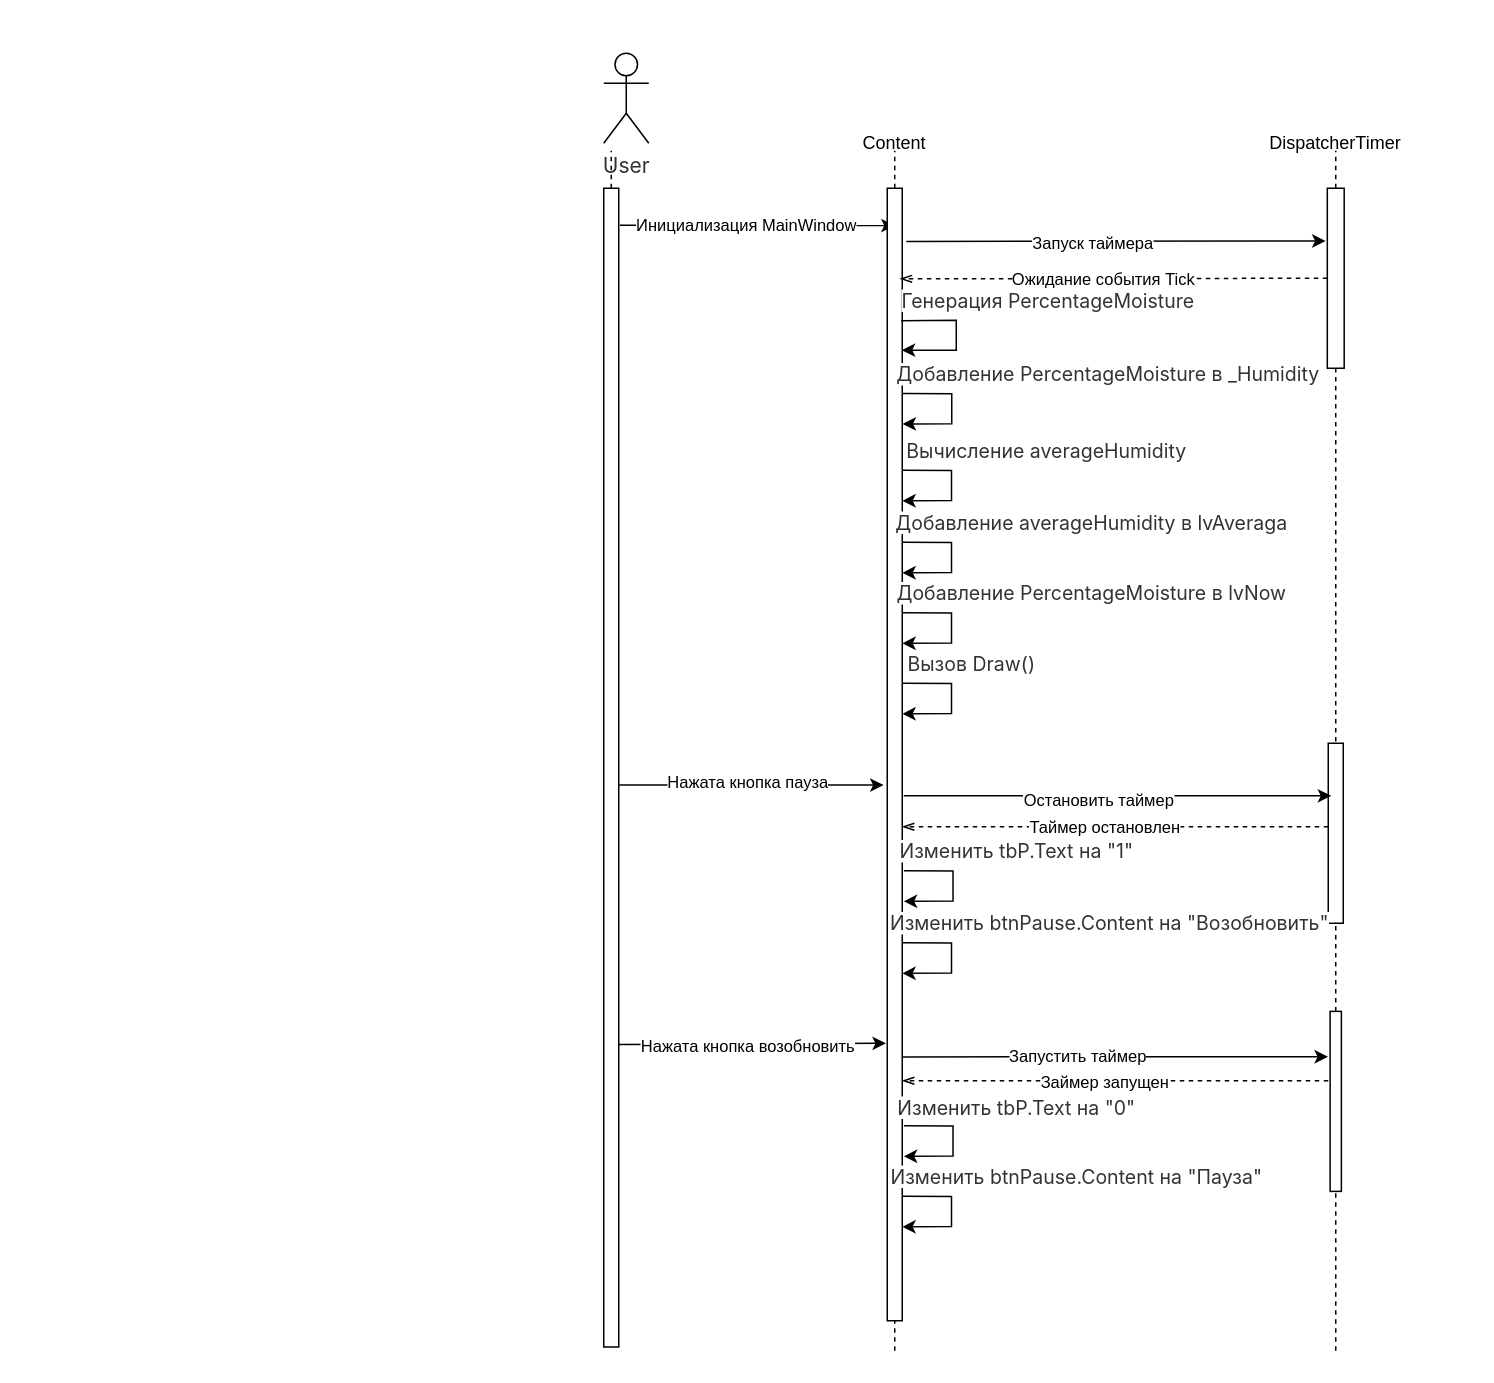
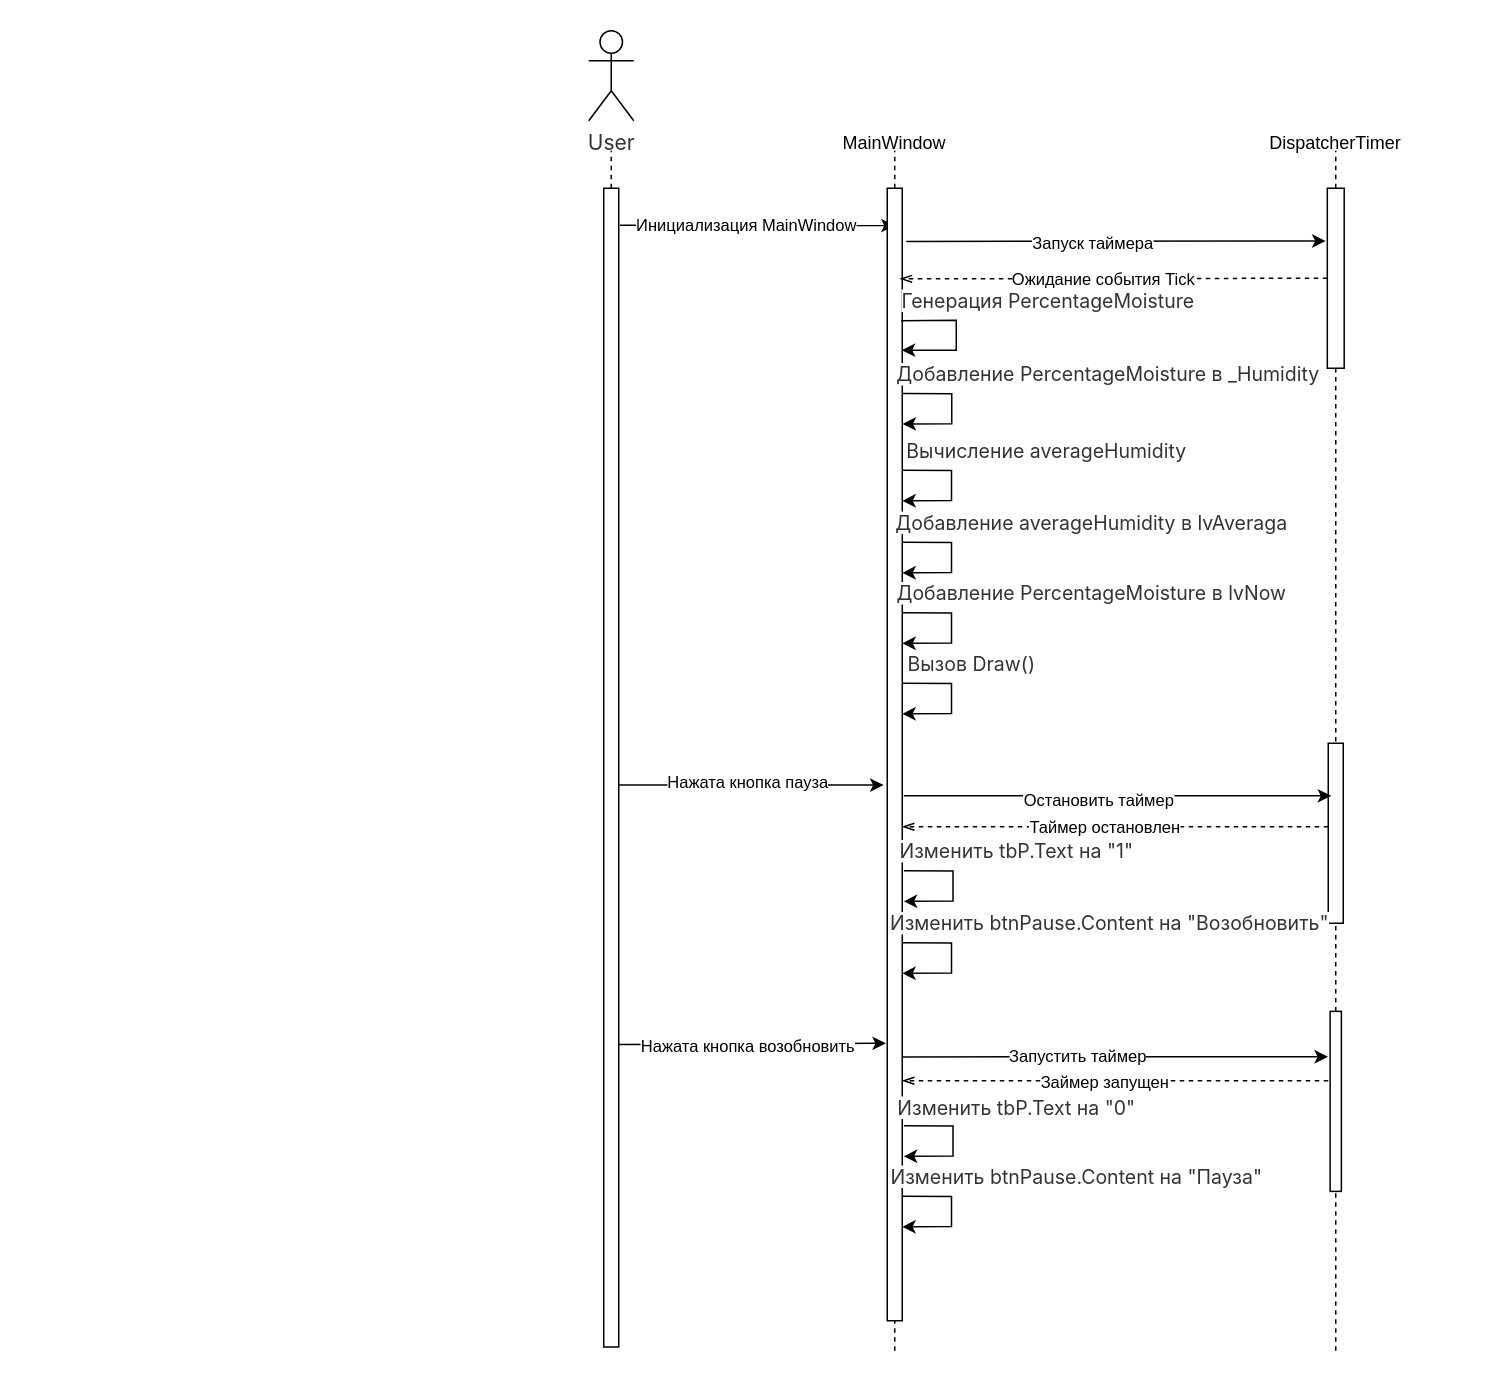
node "User": moved (626, 98) -> (611, 76)
node "Content": label "Content" -> "MainWindow"
